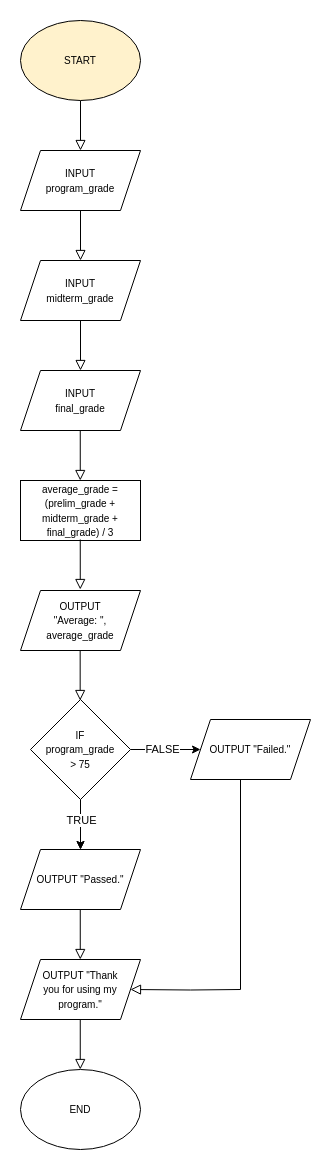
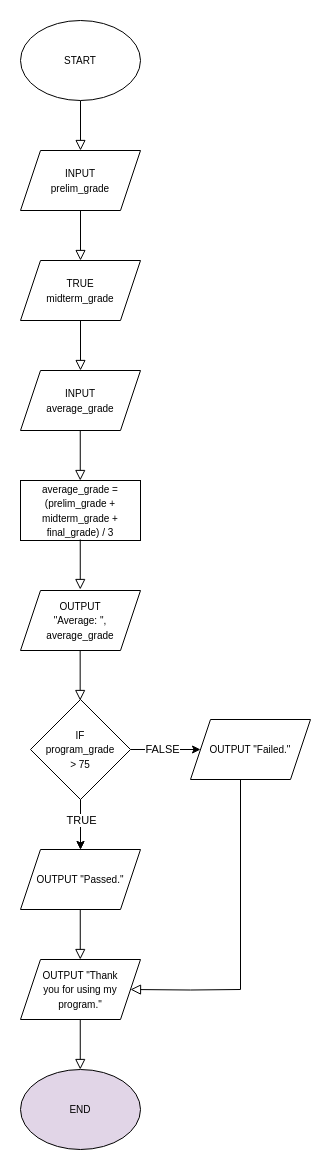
node "START": fillcolor #fff2cc -> #ffffff
node "INPUT program_grade": label "INPUT program_grade" -> "INPUT prelim_grade"
node "INPUT midterm_grade": label "INPUT midterm_grade" -> "TRUE midterm_grade"
node "INPUT final_grade": label "INPUT final_grade" -> "INPUT average_grade"
node "END": fillcolor #ffffff -> #e1d5e7
